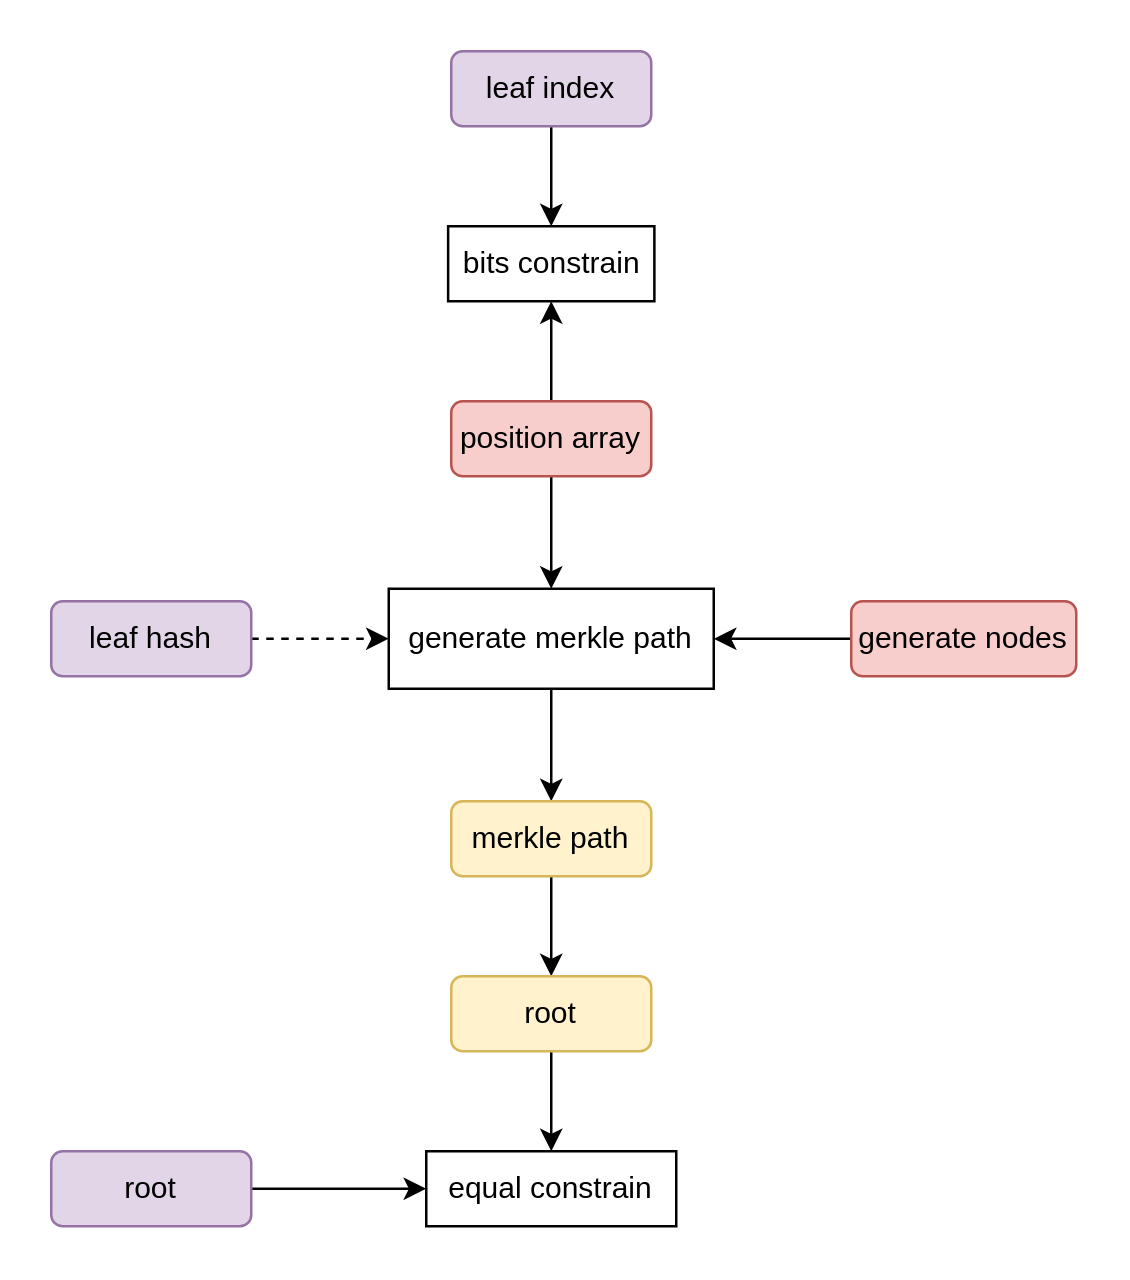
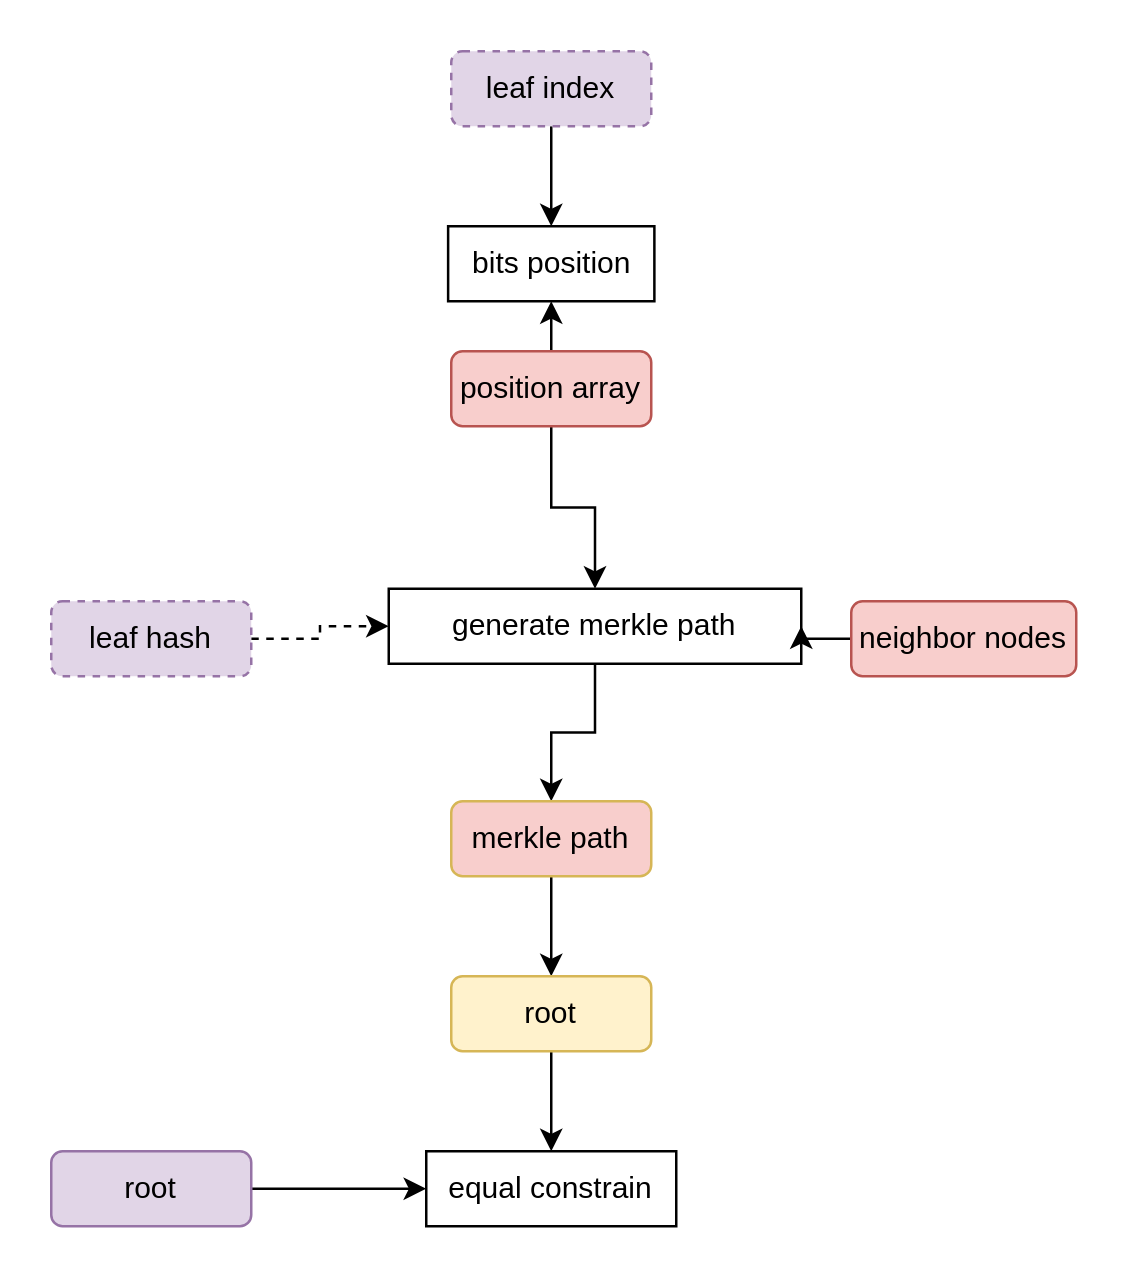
node "leaf index": style solid -> dashed
node "bits constrain": label "bits constrain" -> "bits position"
node "position array": moved (551, 439) -> (551, 389)
node "leaf hash": style solid -> dashed
node "generate merkle path": size 325x100 -> 413x75
node "generate nodes": label "generate nodes" -> "neighbor nodes"
node "merkle path": fillcolor #fff2cc -> #f8cecc
